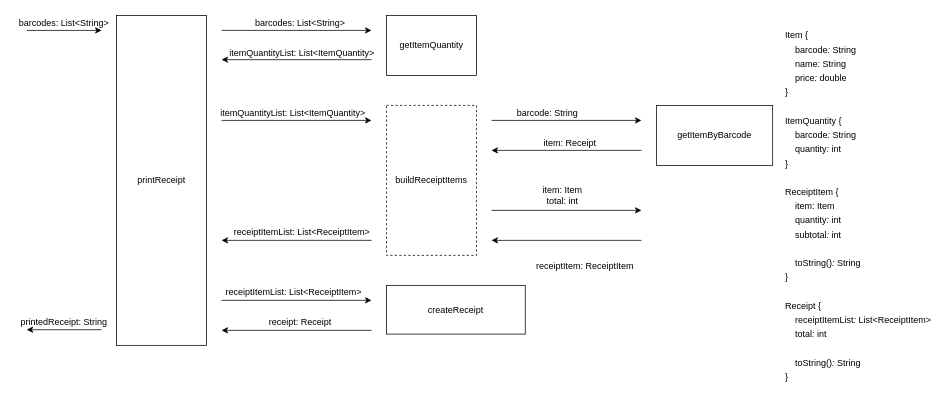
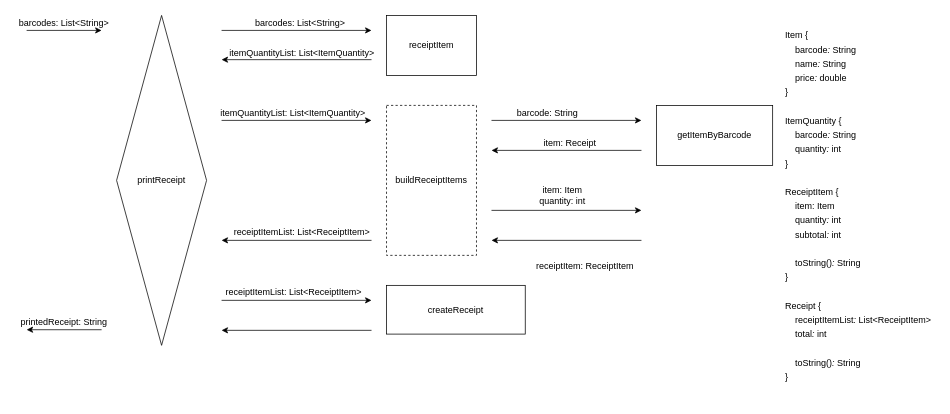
node "getItemQuantity": label "getItemQuantity" -> "receiptItem"
node "printReceipt": shape rectangle -> diamond
node "item: Item total: int": label "item: Item total: int" -> "item: Item quantity: int"
node "receipt: Receipt": removed
